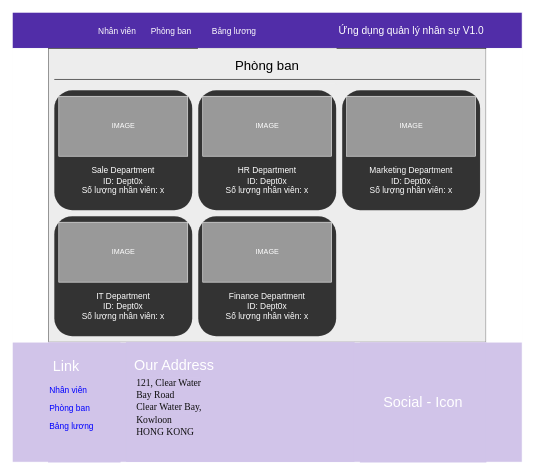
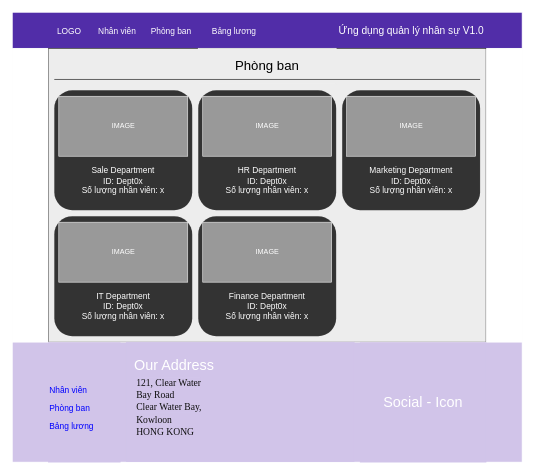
node "LOGO": added
node "Link": removed
